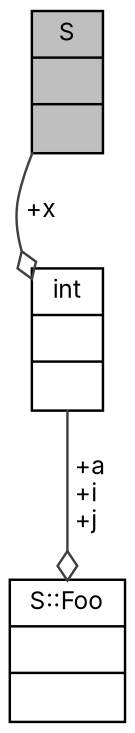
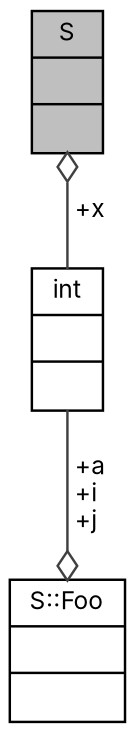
edge "S" -> "int": reversed
